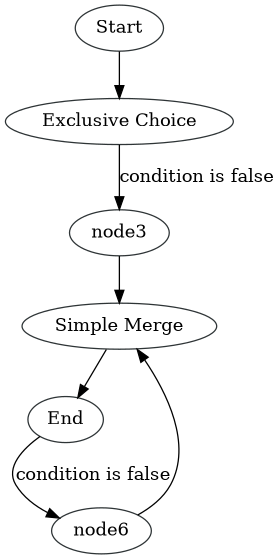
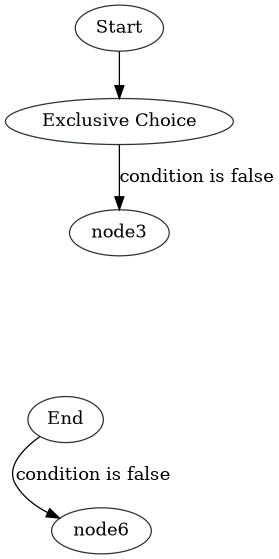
node "Simple Merge": removed
